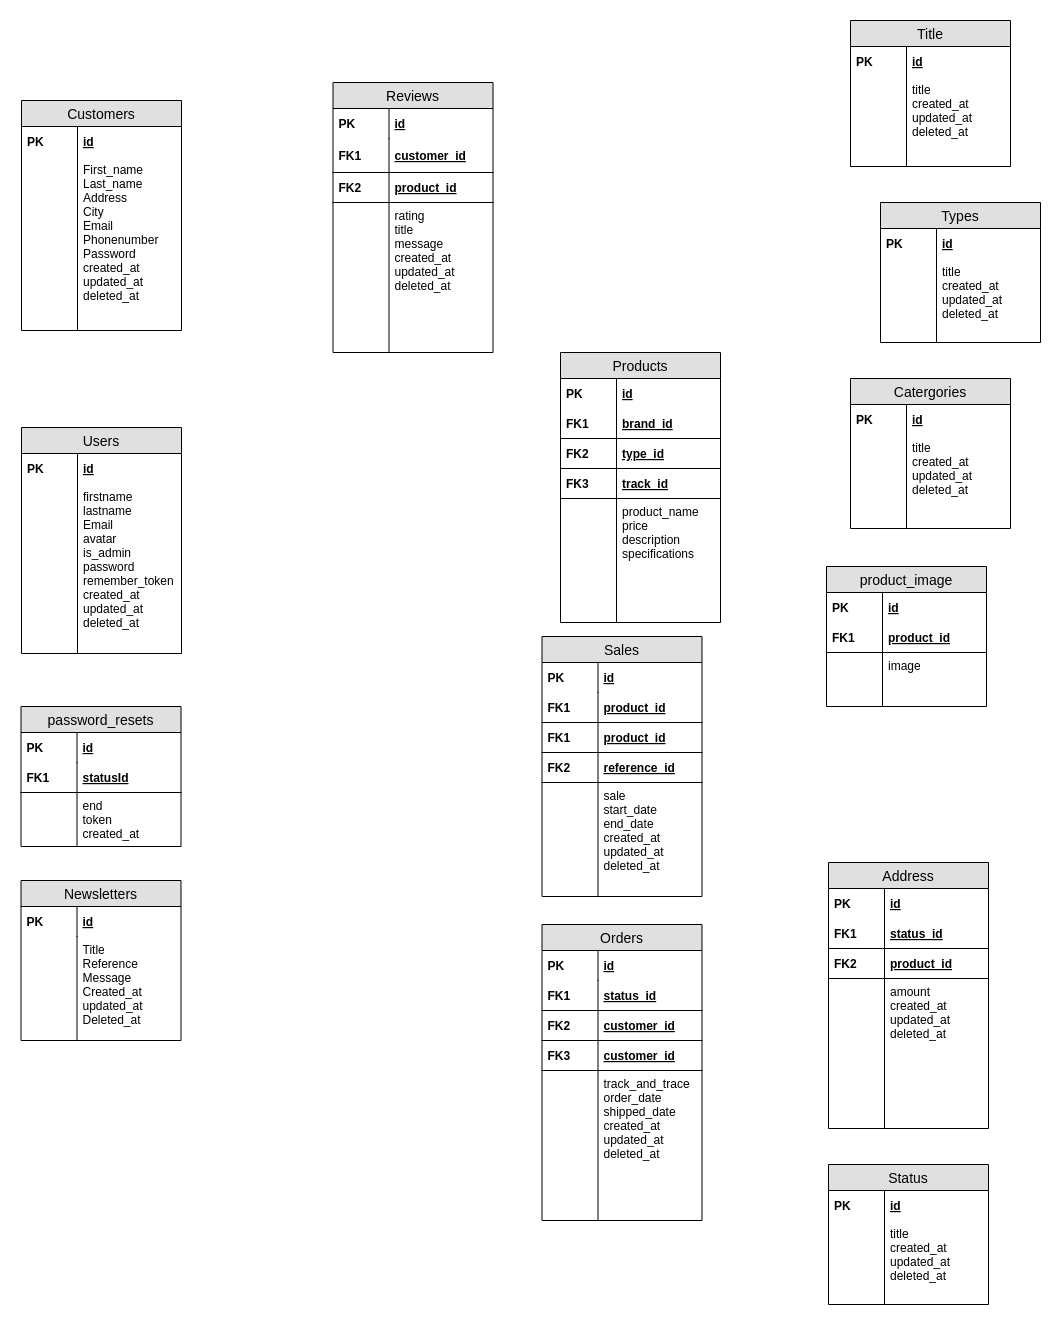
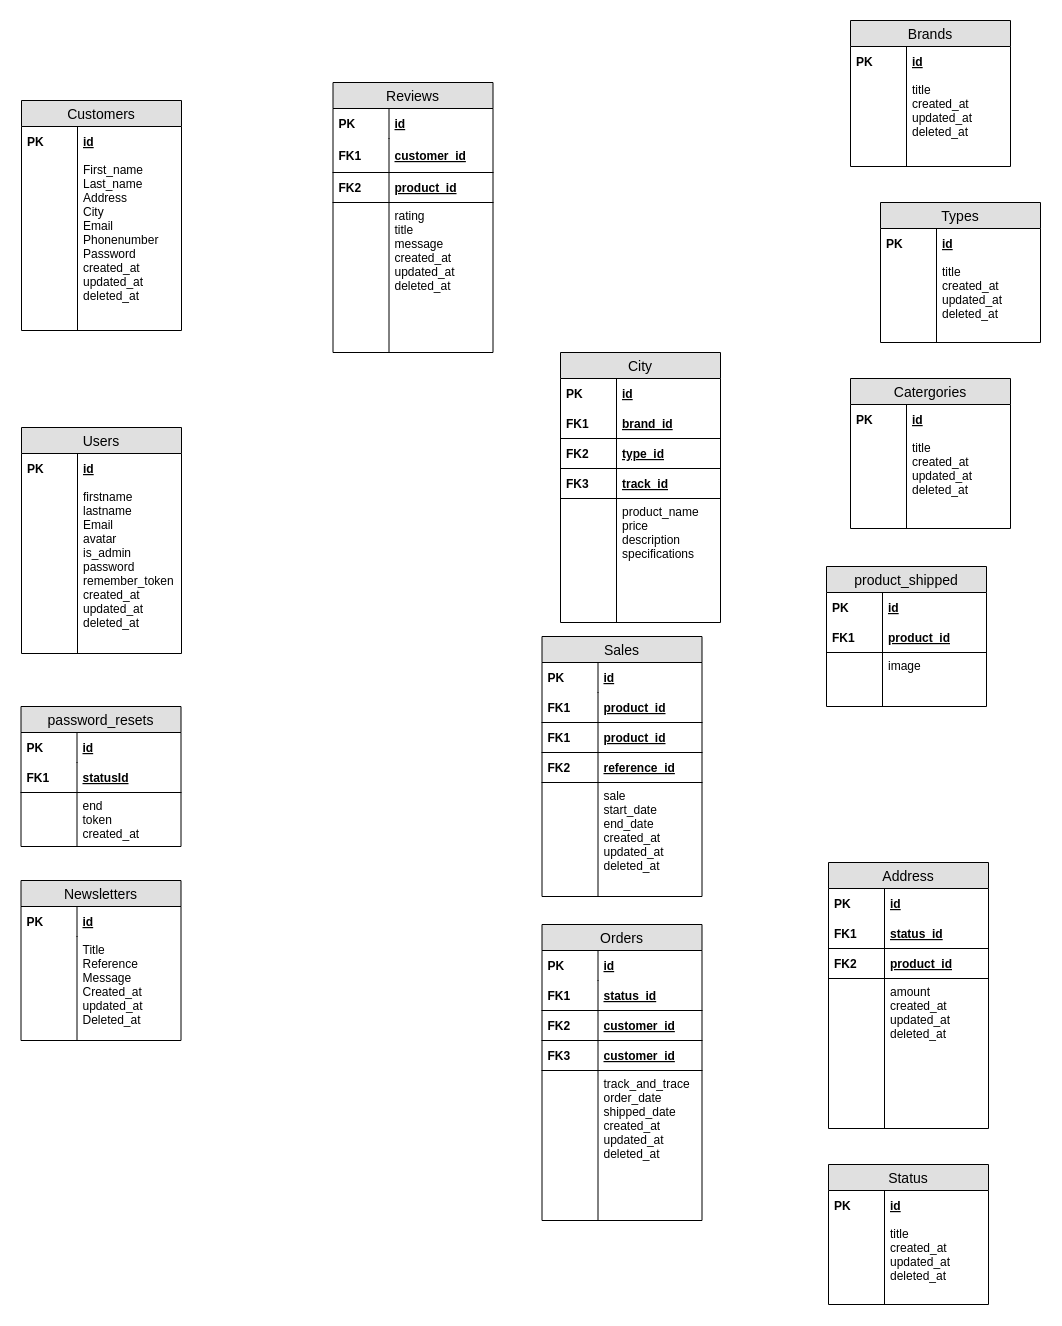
node "Title": label "Title" -> "Brands"
node "Products": label "Products" -> "City"
node "product_image": label "product_image" -> "product_shipped"
